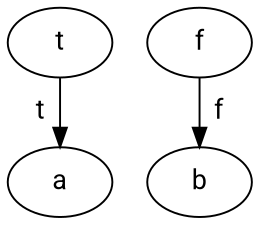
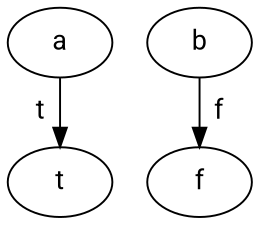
edge "t" -> "a": reversed
edge "f" -> "b": reversed
